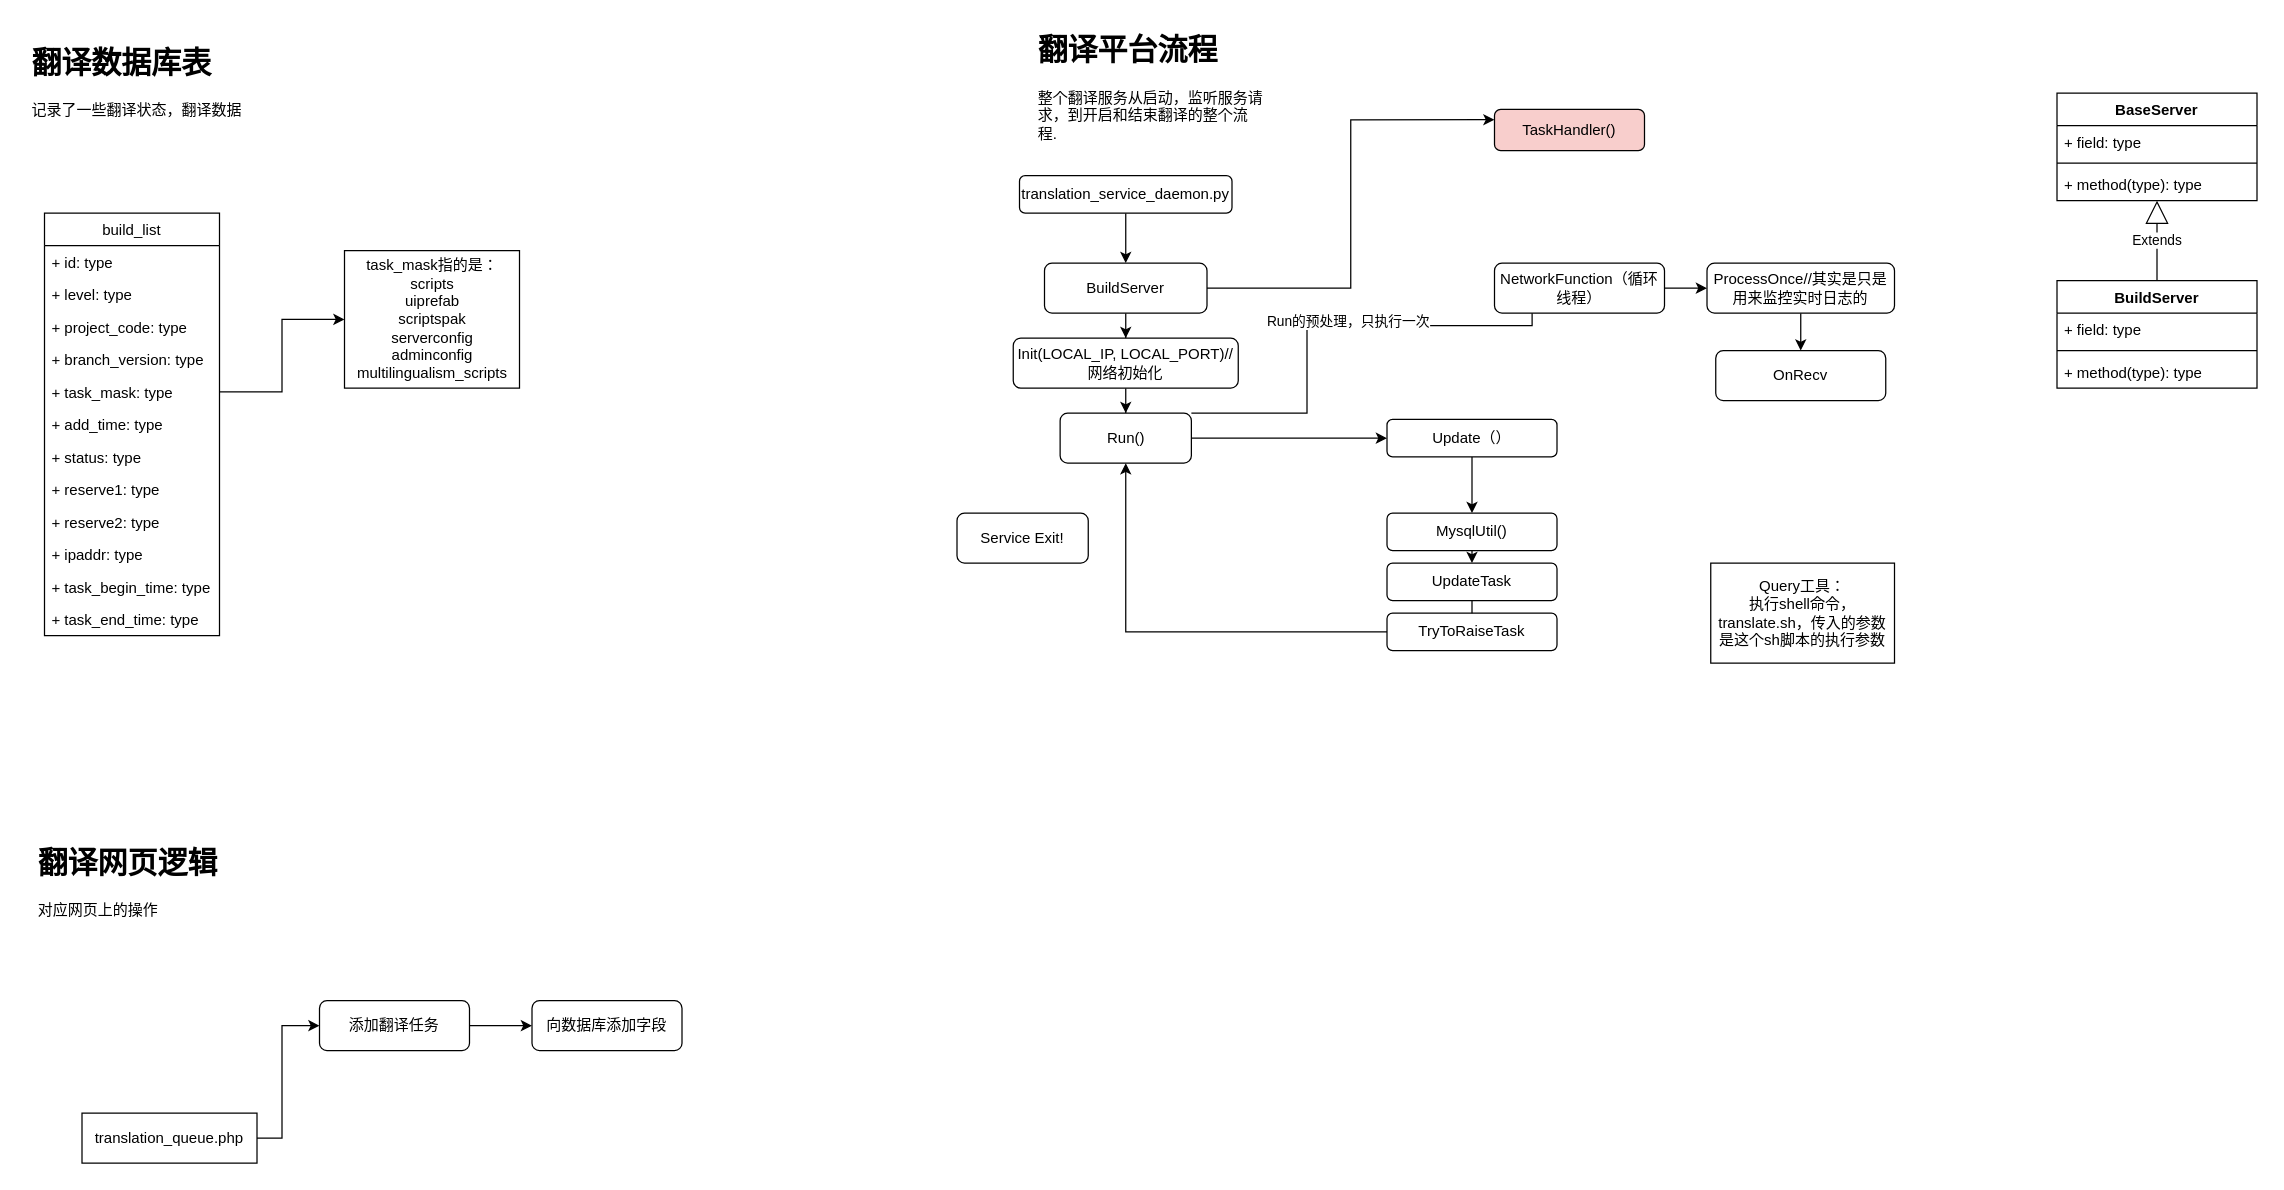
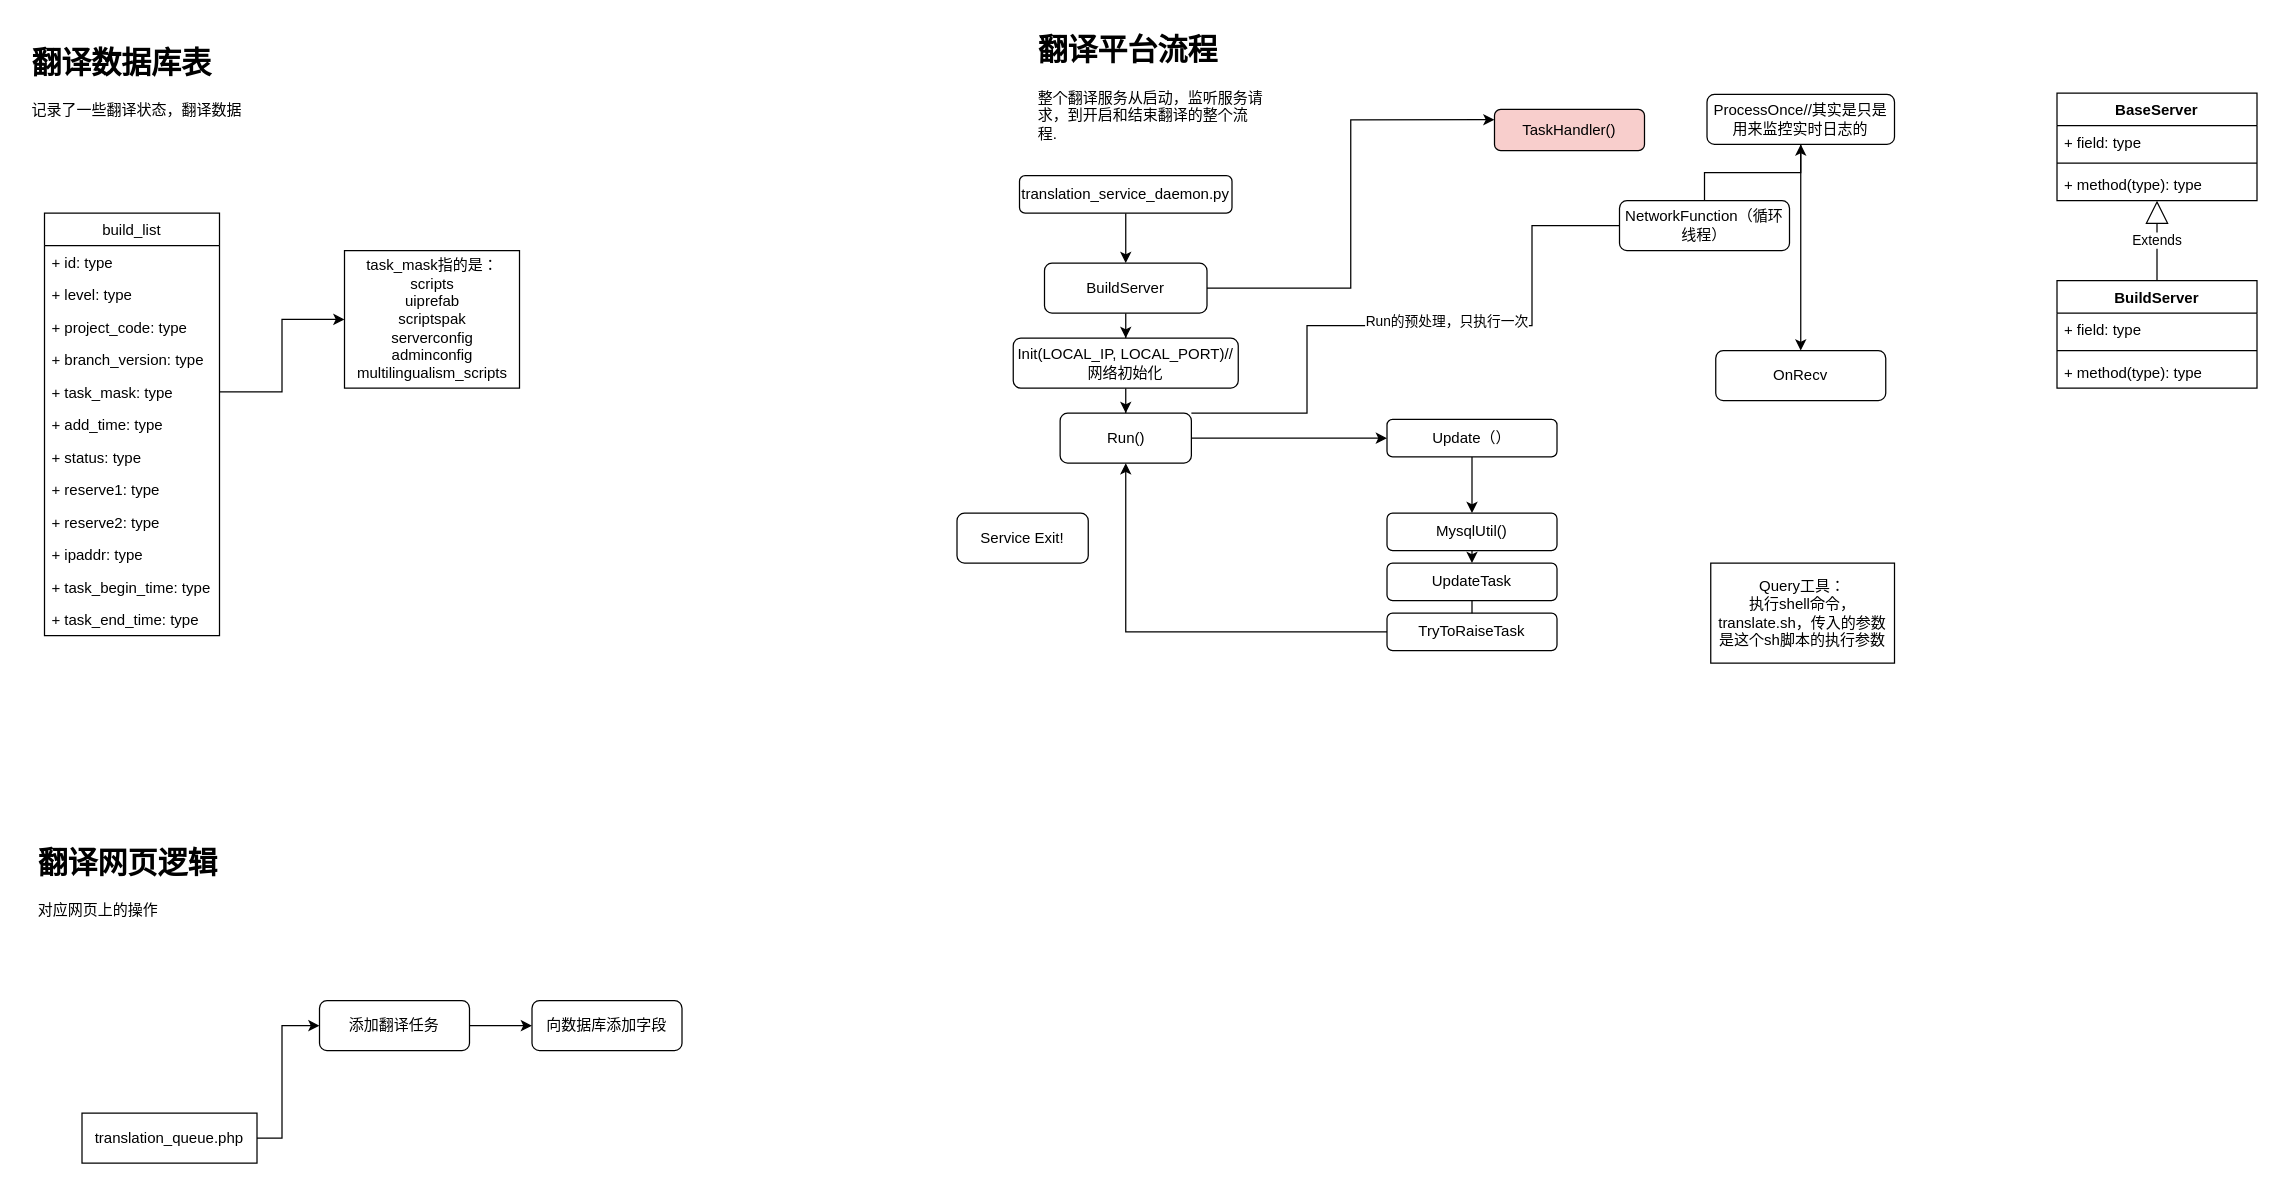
node "NetworkFunction（循环线程）": moved (1579, 288) -> (1704, 226)
node "ProcessOnce//其实是只是用来监控实时日志的": moved (1801, 288) -> (1801, 119)
